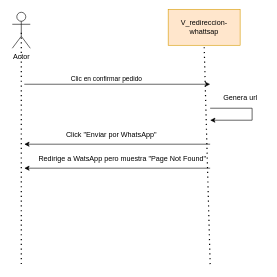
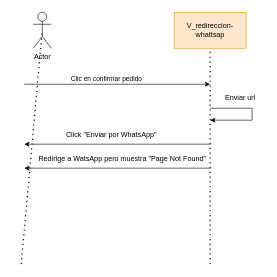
node "V_redireccion-whattsap": moved (204, 27) -> (210, 30)
node "Actor": moved (21, 30) -> (42, 30)
node "Genera url": label "Genera url" -> "Enviar url"
